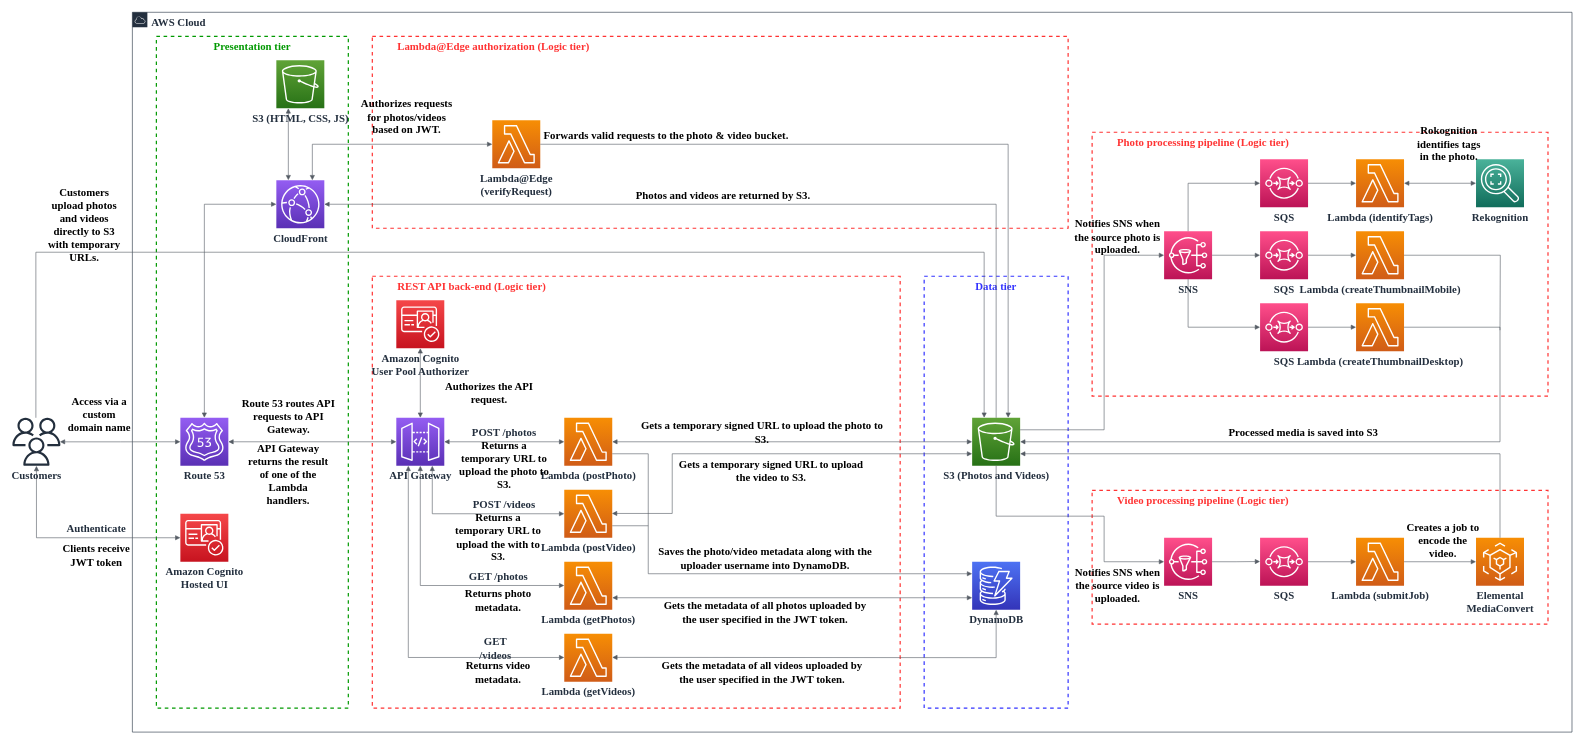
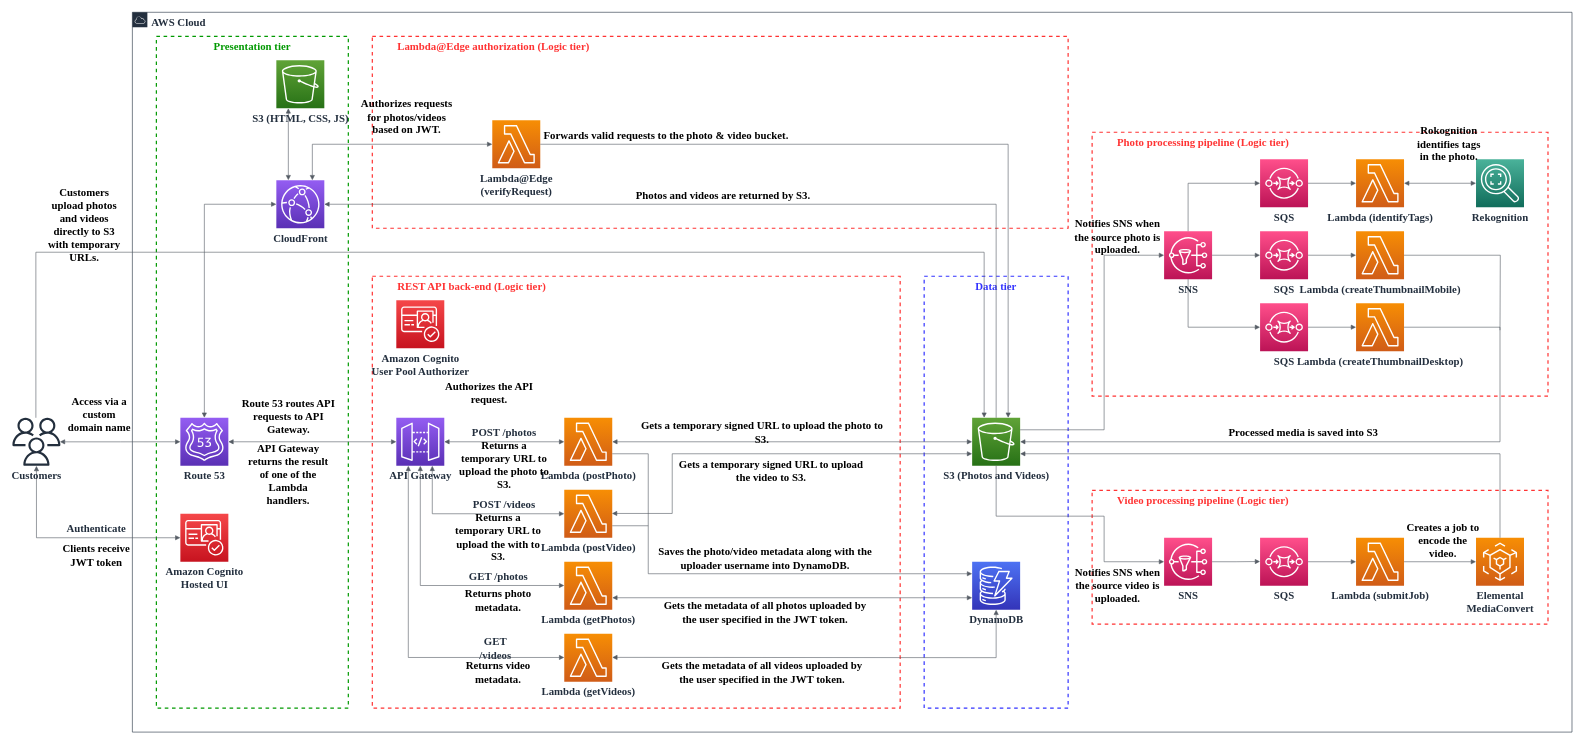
edge "Amazon CognitoUser Pool Authorizer" -- "API Gateway": removed
